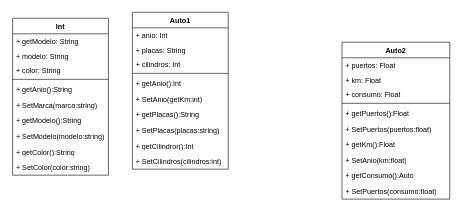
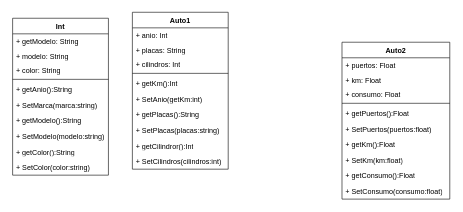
node "+ getAnio():Int": label "+ getAnio():Int" -> "+ getKm():Int"
node "+ SetAnio(km:float)": label "+ SetAnio(km:float)" -> "+ SetKm(km:float)"
node "+ getConsumo():Auto": label "+ getConsumo():Auto" -> "+ getConsumo():Float"
node "+ SetPuertos(consumo:float)": label "+ SetPuertos(consumo:float)" -> "+ SetConsumo(consumo:float)"
